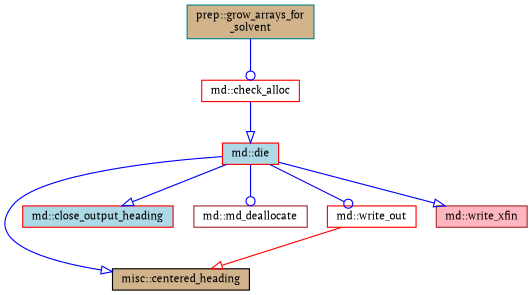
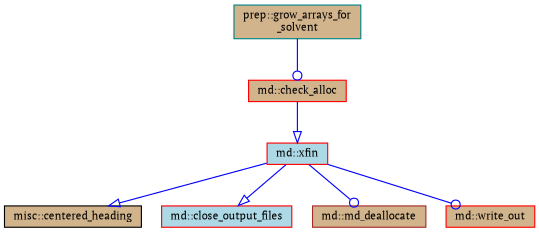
node "md::check_alloc": fillcolor white -> tan
node "md::die": label "md::die" -> "md::xfin"
node "md::close_output_heading": label "md::close_output_heading" -> "md::close_output_files"
node "md::md_deallocate": fillcolor white -> tan
node "md::write_out": fillcolor white -> tan
node "md::write_xfin": removed
edge "md::write_out" -> "misc::centered_heading": removed
